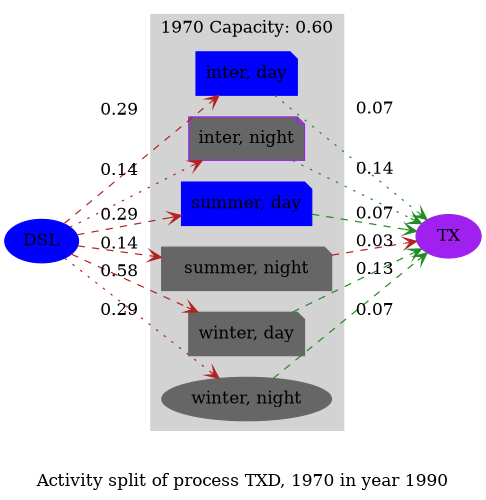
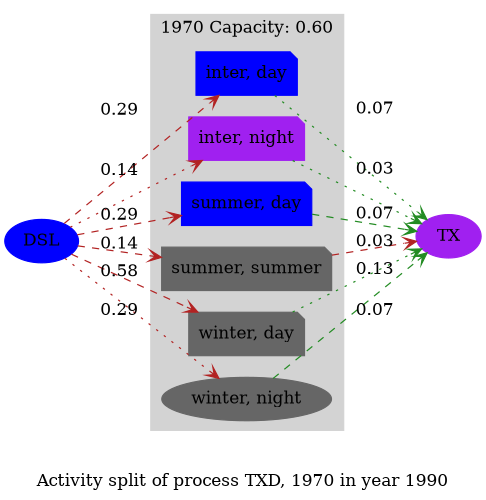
node "inter, night": fillcolor gray40 -> purple
edge "inter, night" -> "TX": label "0.14" -> "0.03"
node "summer, night": label "summer, night" -> "summer, summer"
edge "winter, day" -> "TX": style dashed -> dotted
